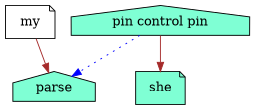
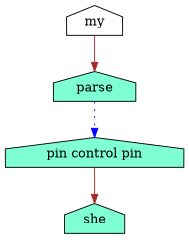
node "my": shape note -> house
edge "pin control pin" -> "parse": reversed
node "she": shape note -> house
